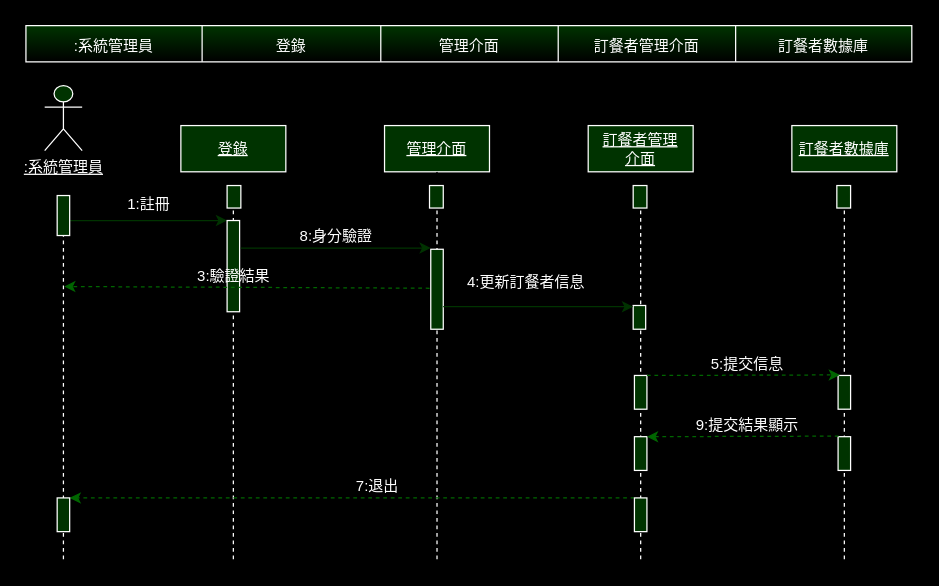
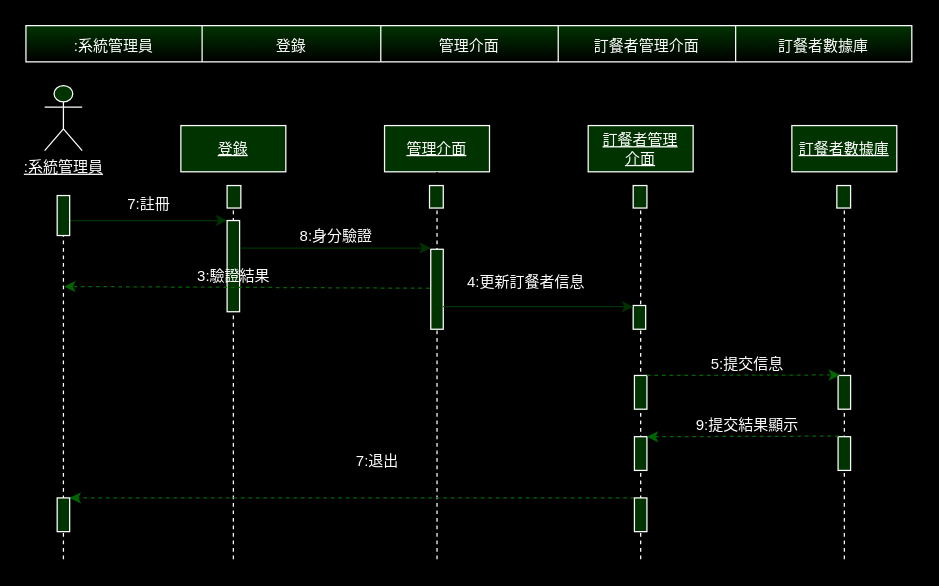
node "1:註冊": label "1:註冊" -> "7:註冊"
node "7:退出": moved (377, 487) -> (377, 462)
